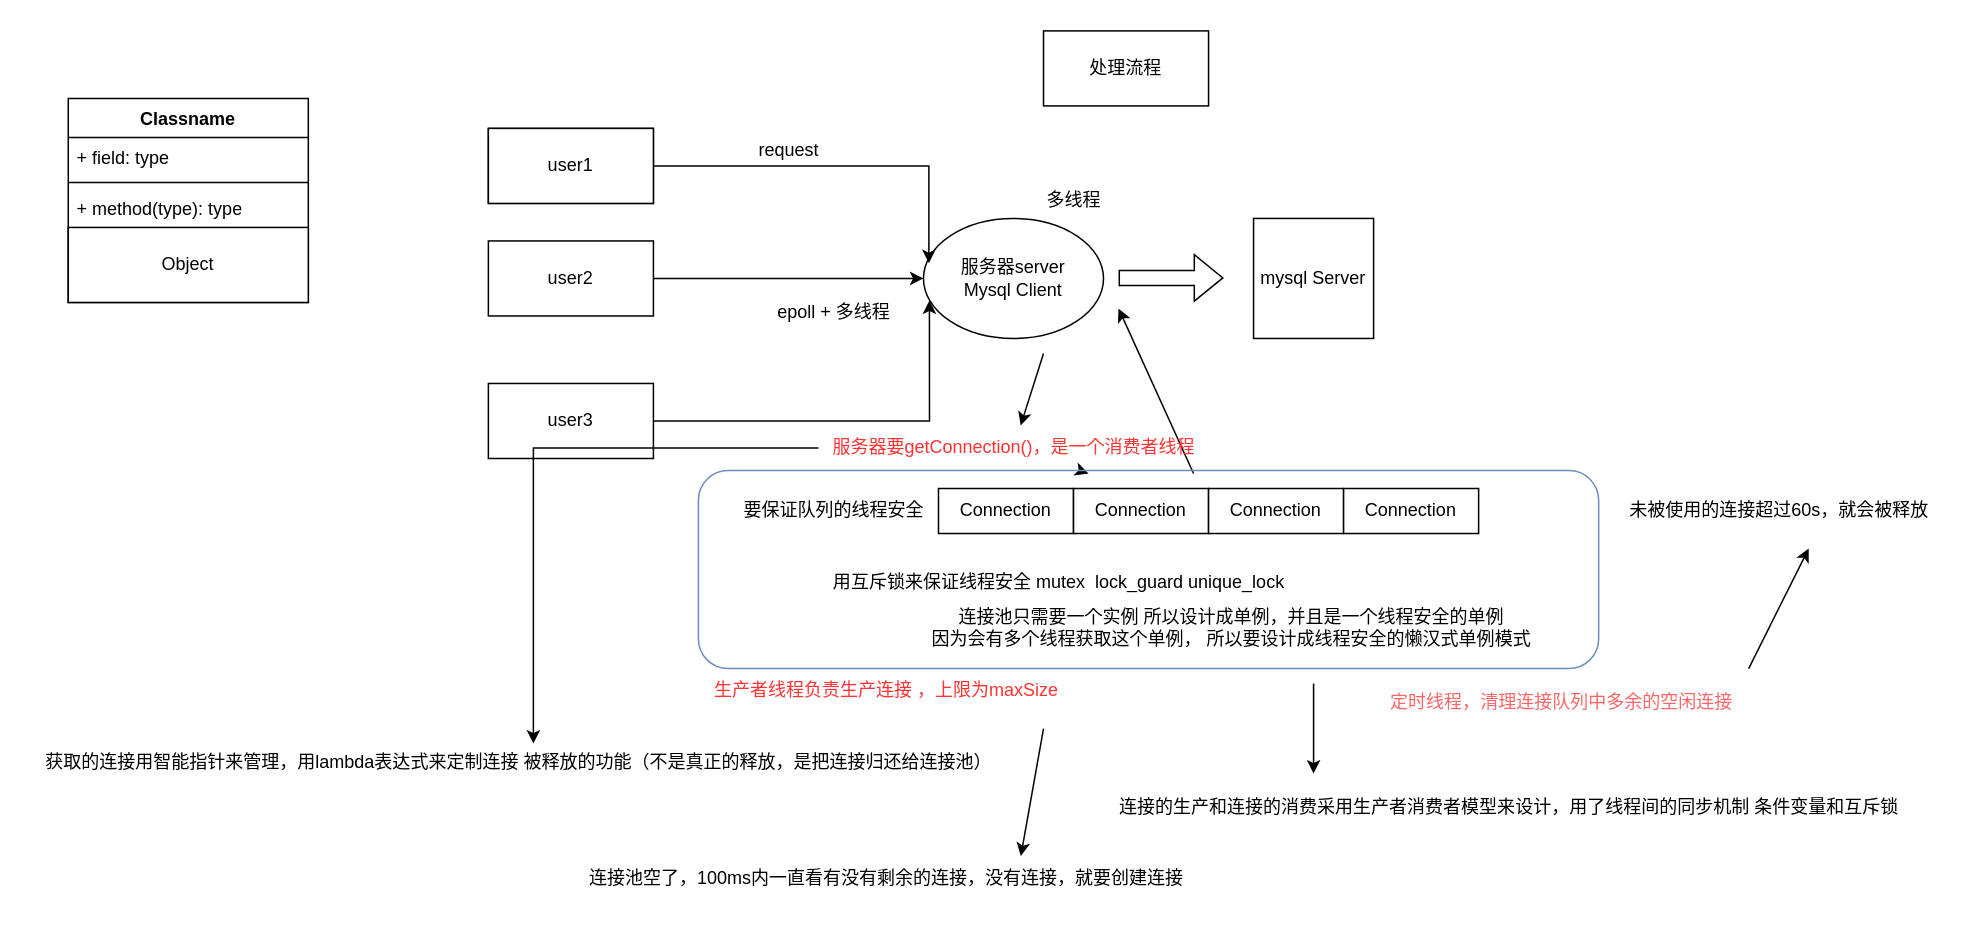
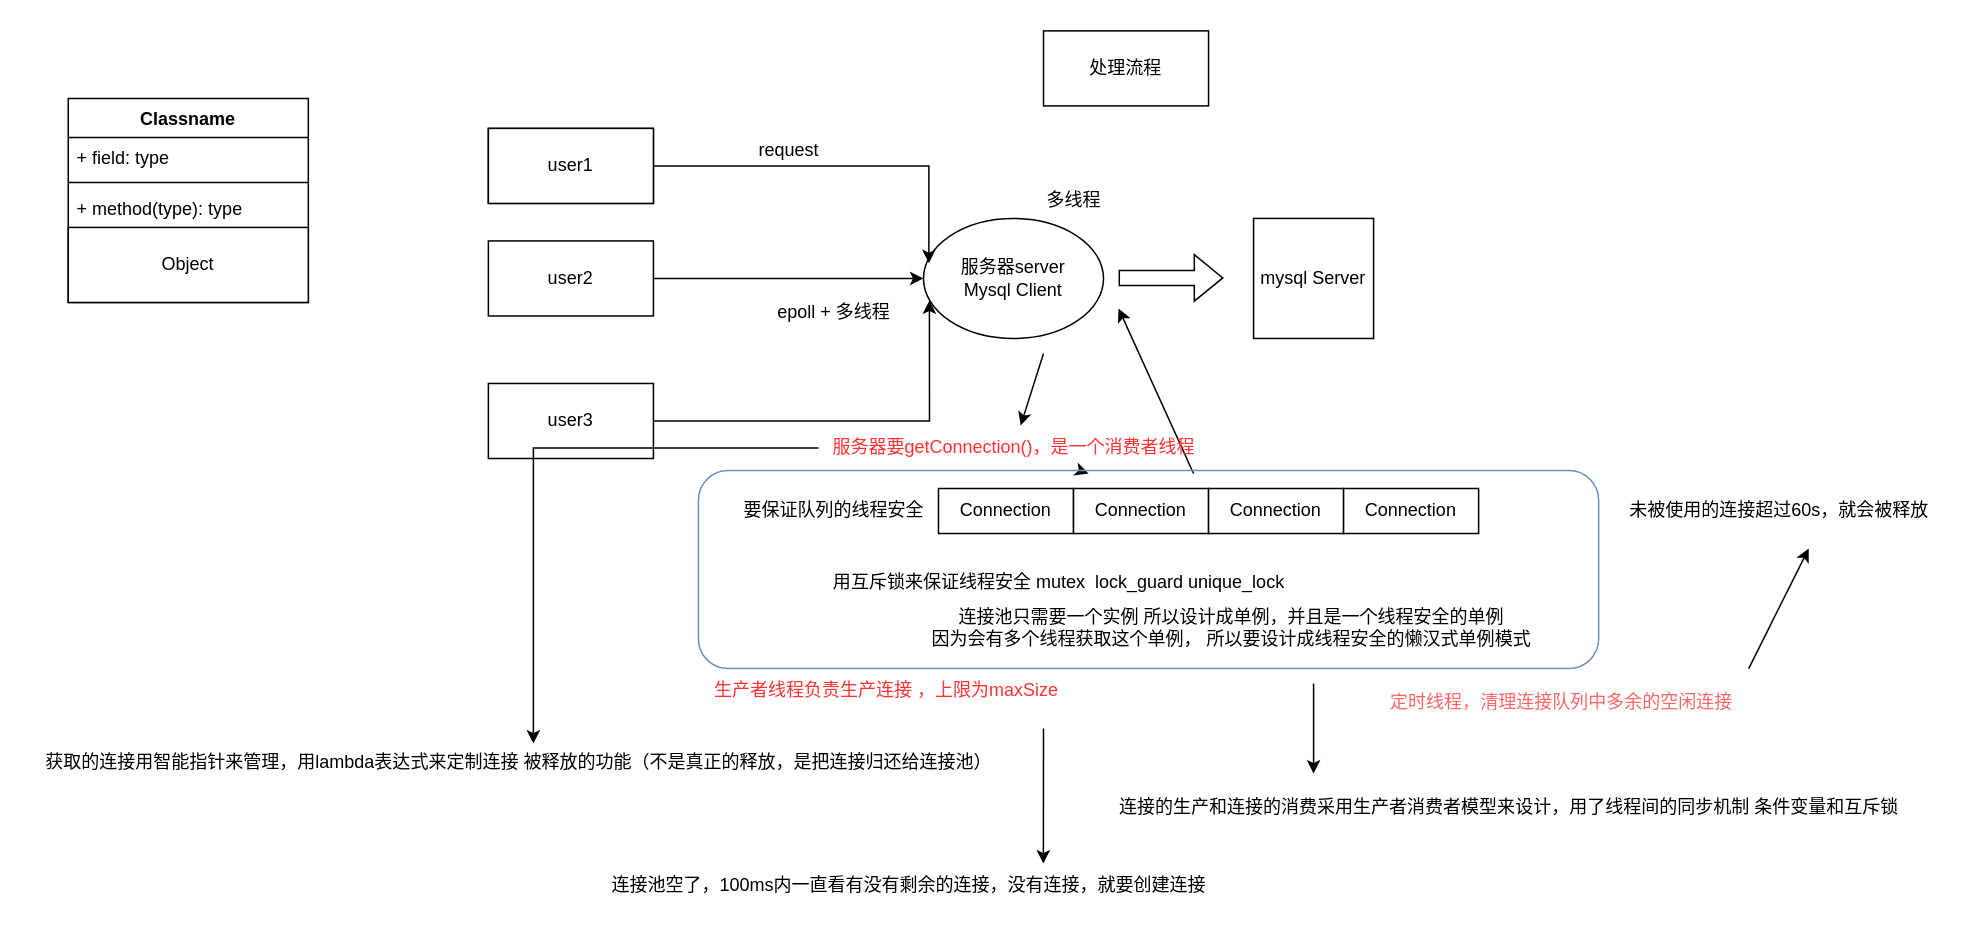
node "连接池空了，100ms内一直看有没有剩余的连接，没有连接，就要创建连接": moved (886, 878) -> (908, 886)
